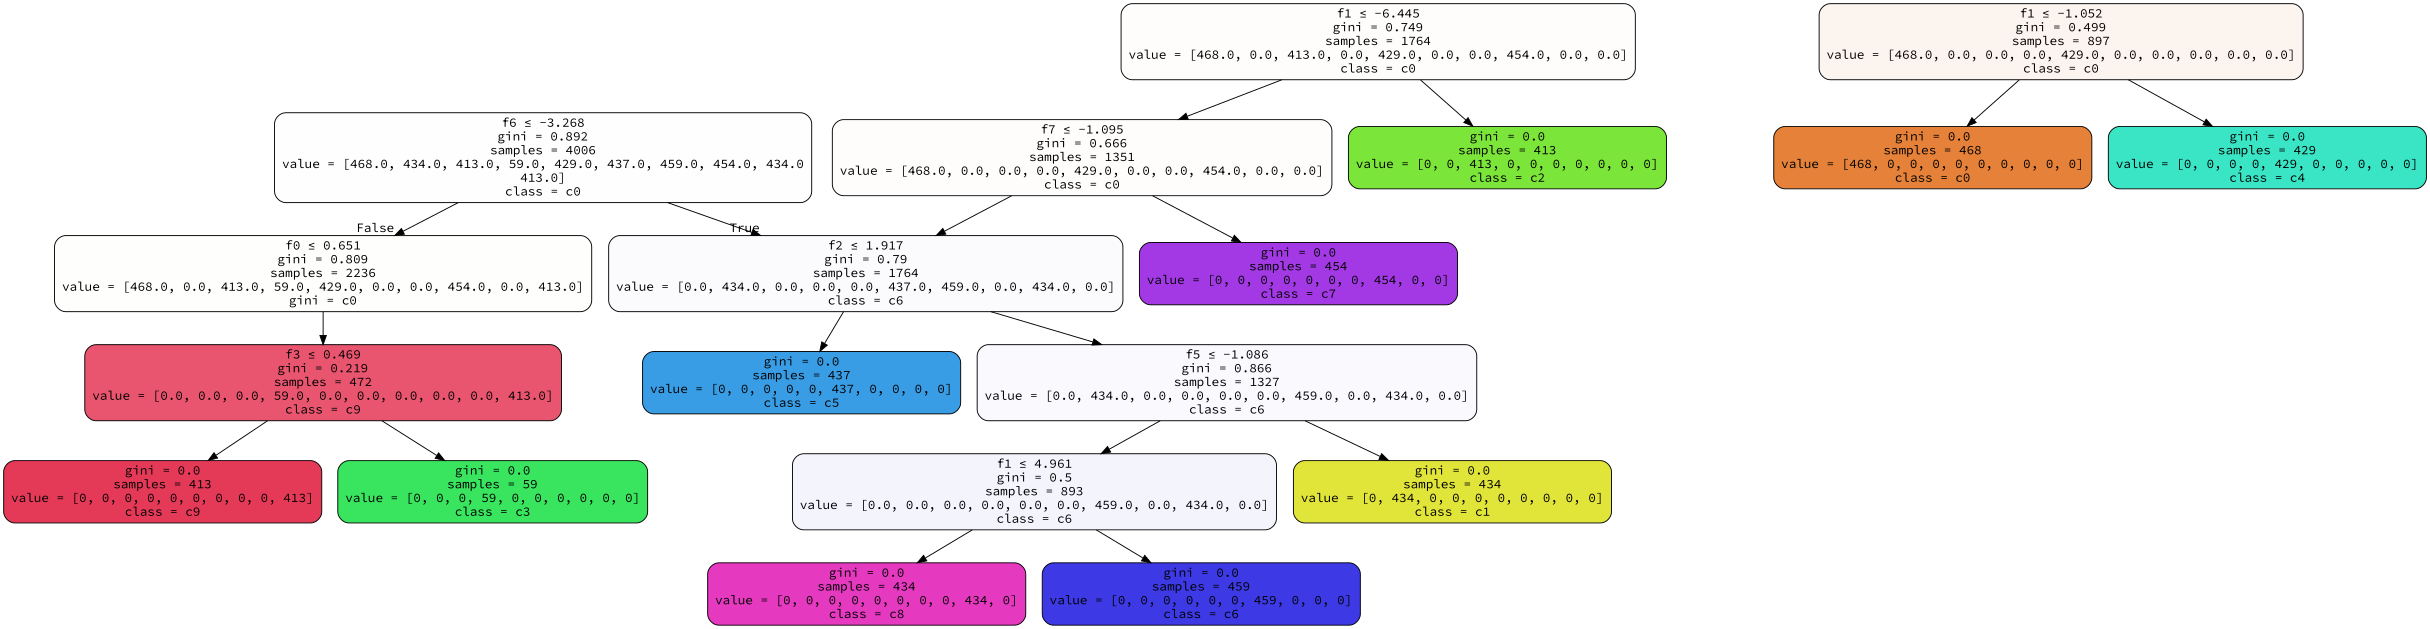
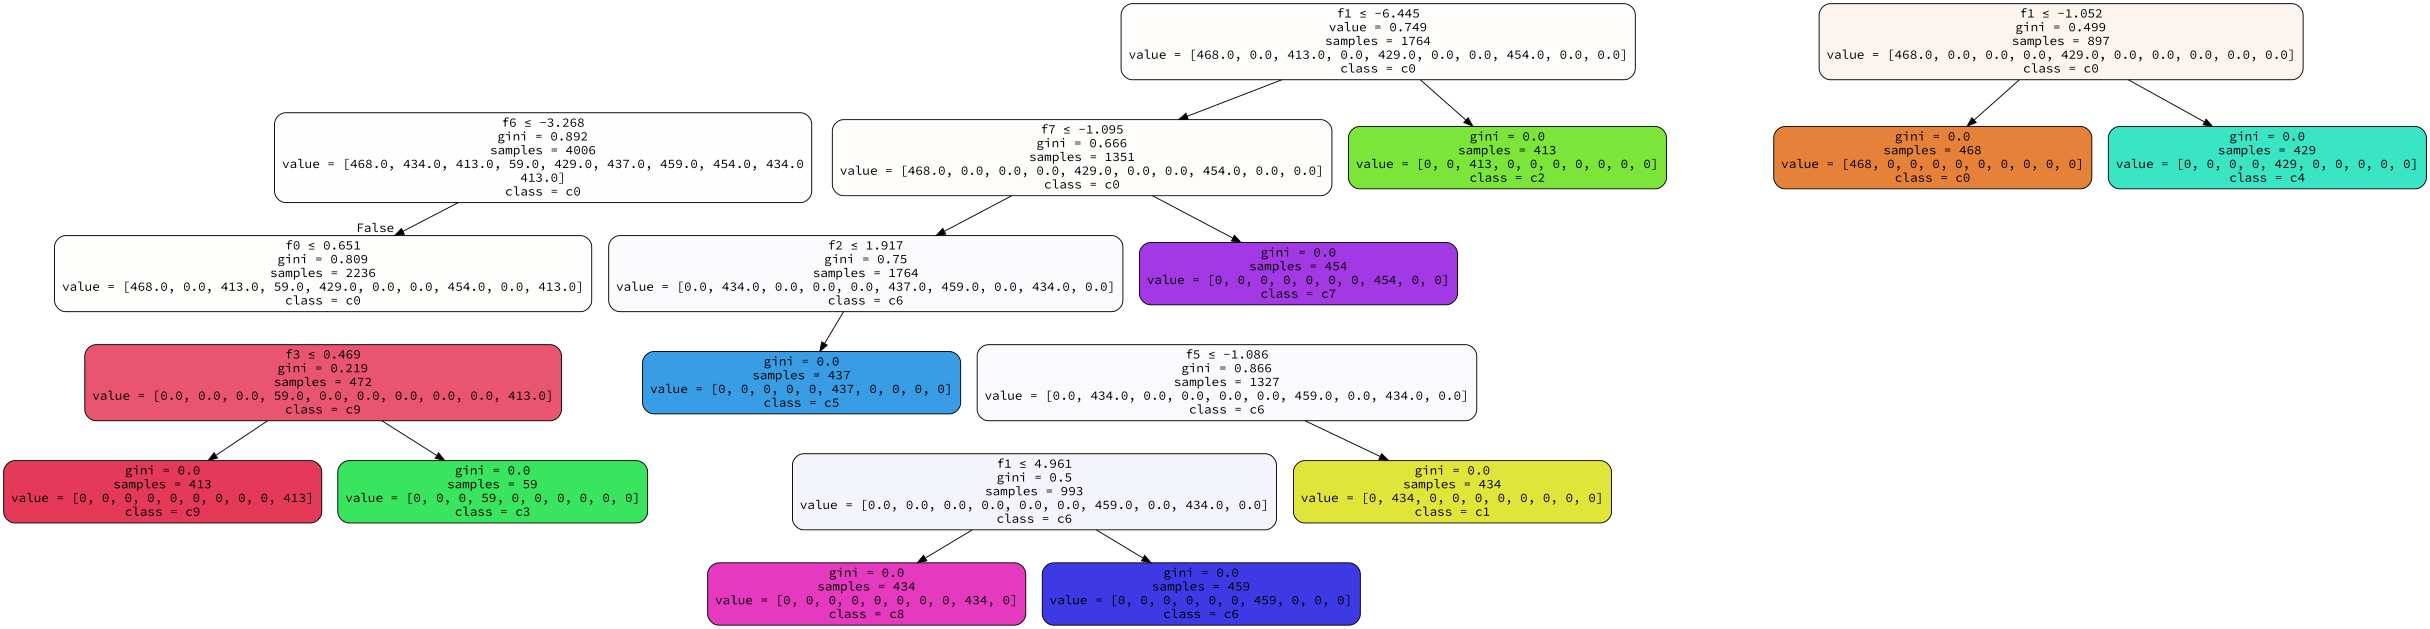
node "f1 ≤ -6.445": text "gini = 0.749" -> "value = 0.749"
edge "f6 ≤ -3.268" -> "f2 ≤ 1.917": removed
node "f2 ≤ 1.917": text "gini = 0.79" -> "gini = 0.75"
node "f0 ≤ 0.651": text "gini = c0" -> "class = c0"
edge "f0 ≤ 0.651" -> "f3 ≤ 0.469": removed
edge "f2 ≤ 1.917" -> "f5 ≤ -1.086": removed
edge "f5 ≤ -1.086" -> "f1 ≤ 4.961": removed
node "f1 ≤ 4.961": text "samples = 893" -> "samples = 993"
